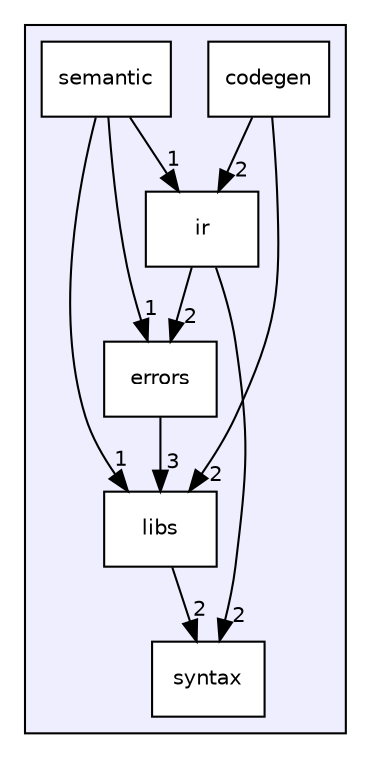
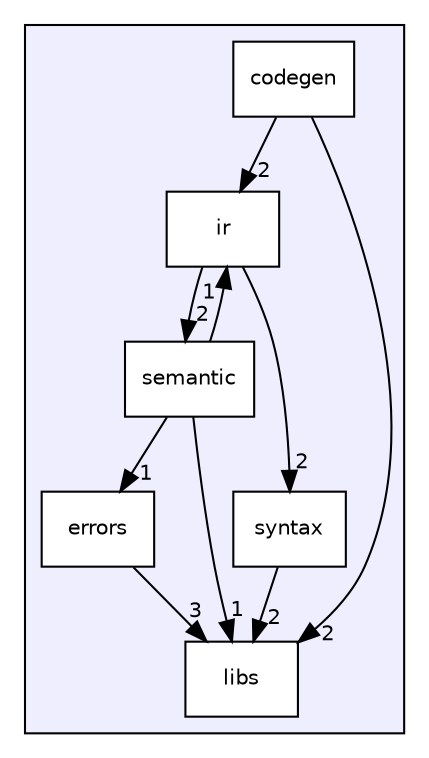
edge "ir" -> "errors": now "ir" -> "semantic"
edge "libs" -> "syntax": reversed
